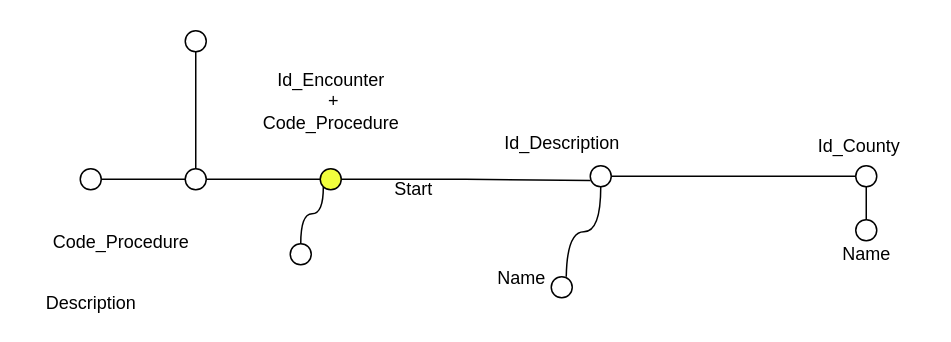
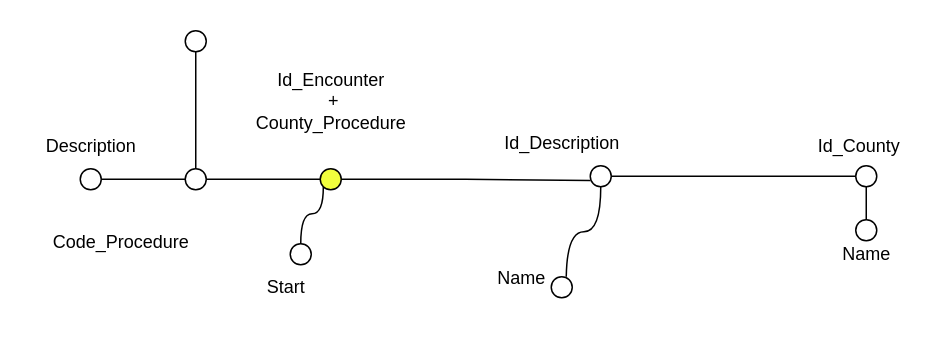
node "Id_Encounter + Code_Procedure": label "Id_Encounter + Code_Procedure" -> "Id_Encounter + County_Procedure"
node "Start": moved (413, 190) -> (286, 287)
node "Description": moved (91, 304) -> (91, 146)
